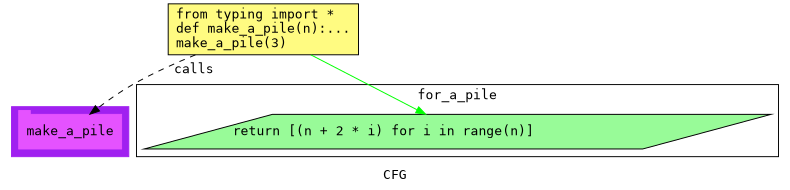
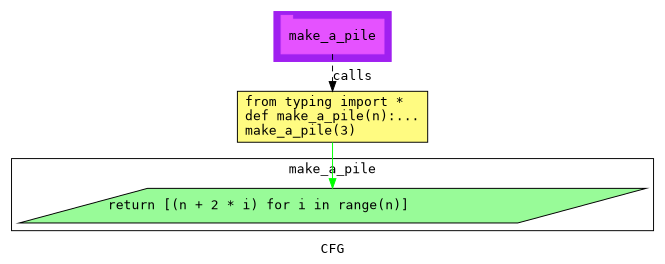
edge "from typing import * def make_a_pile(n):... make_a_pile(3)" -> "make_a_pile": reversed
cluster "for_a_pile": label "for_a_pile" -> "make_a_pile"
